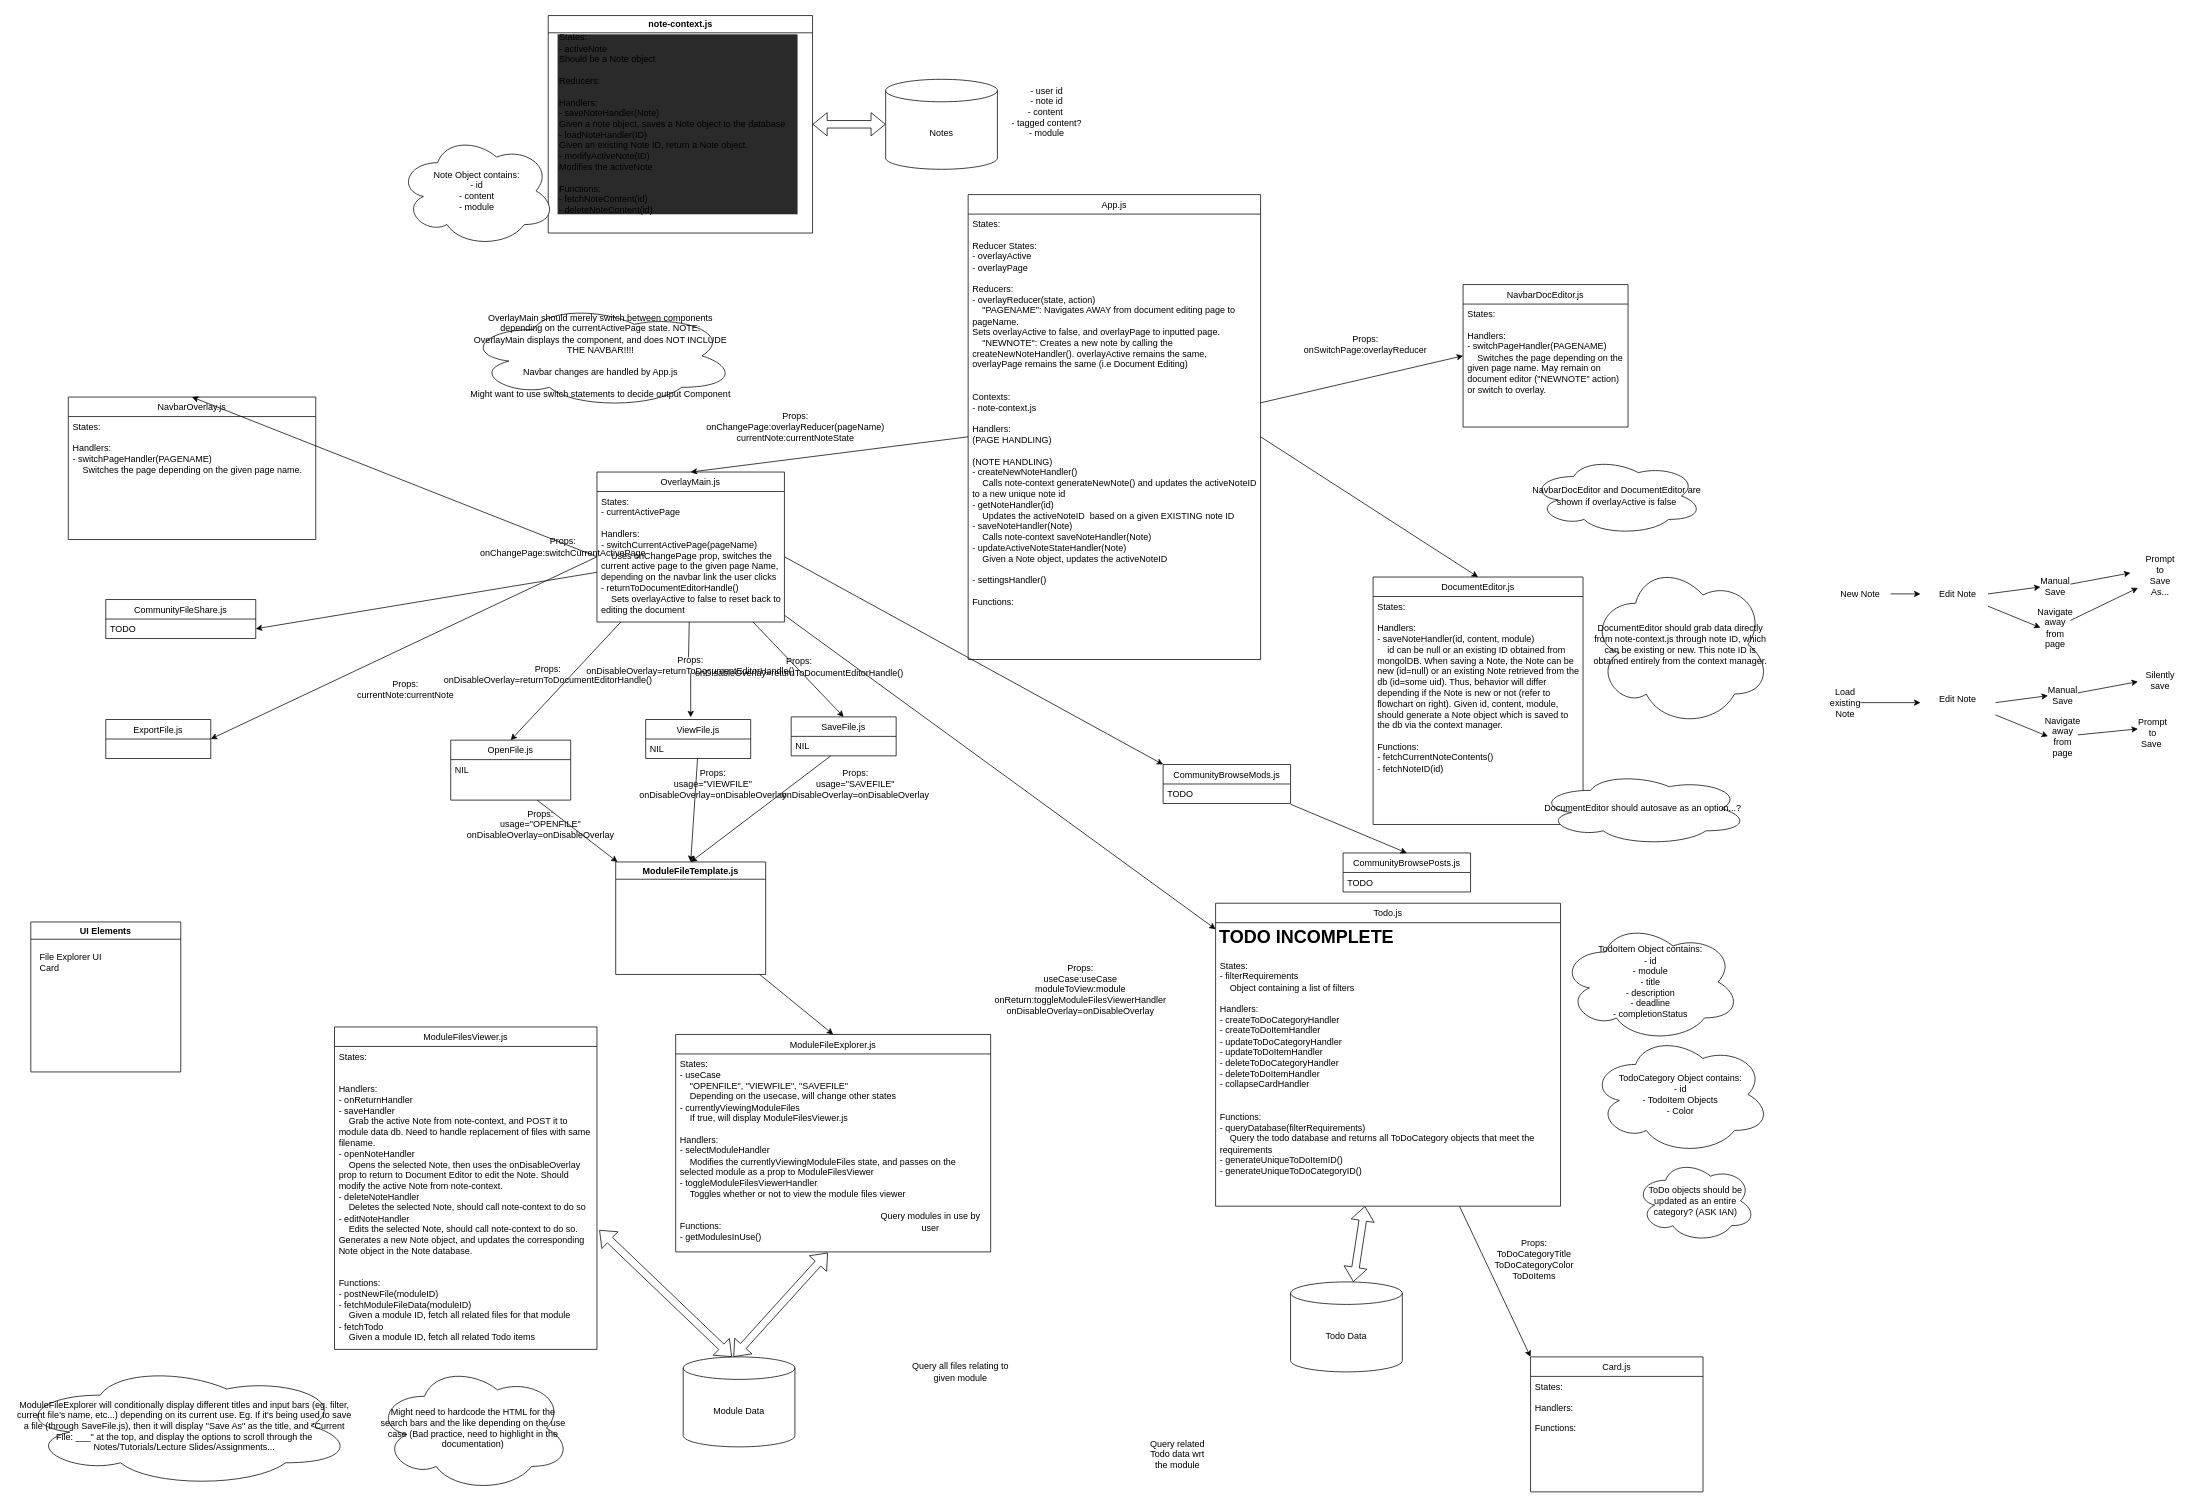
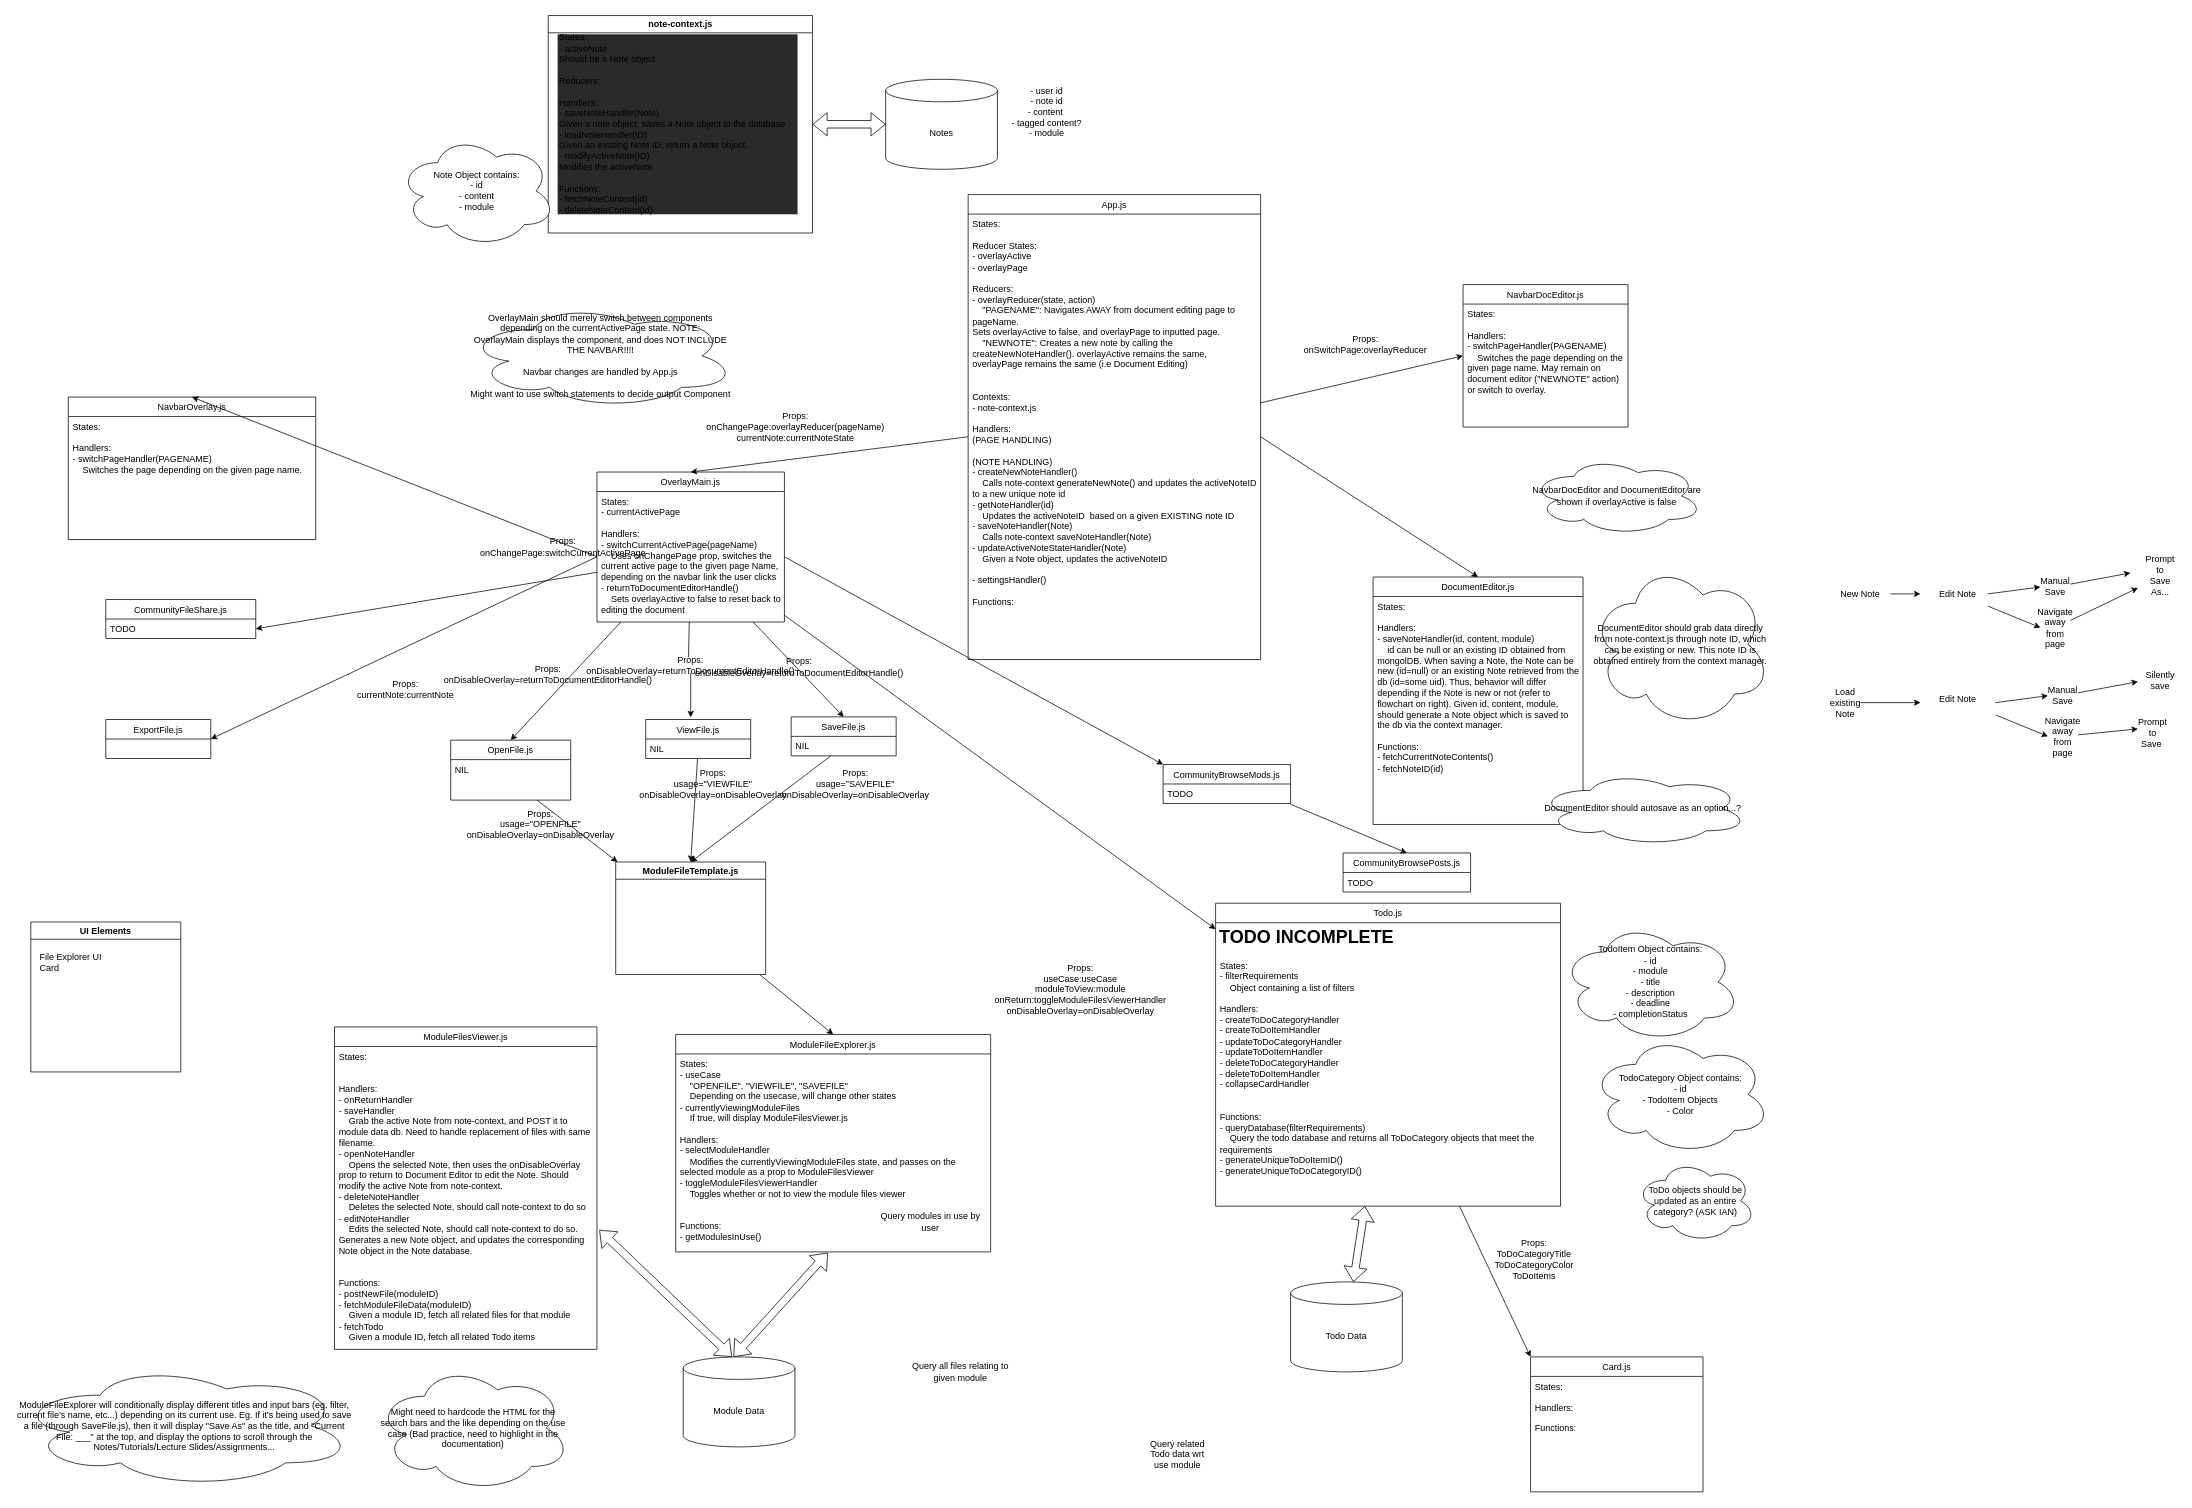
node "Query related Todo data wrt the module": label "Query related Todo data wrt the module" -> "Query related Todo data wrt use module"
